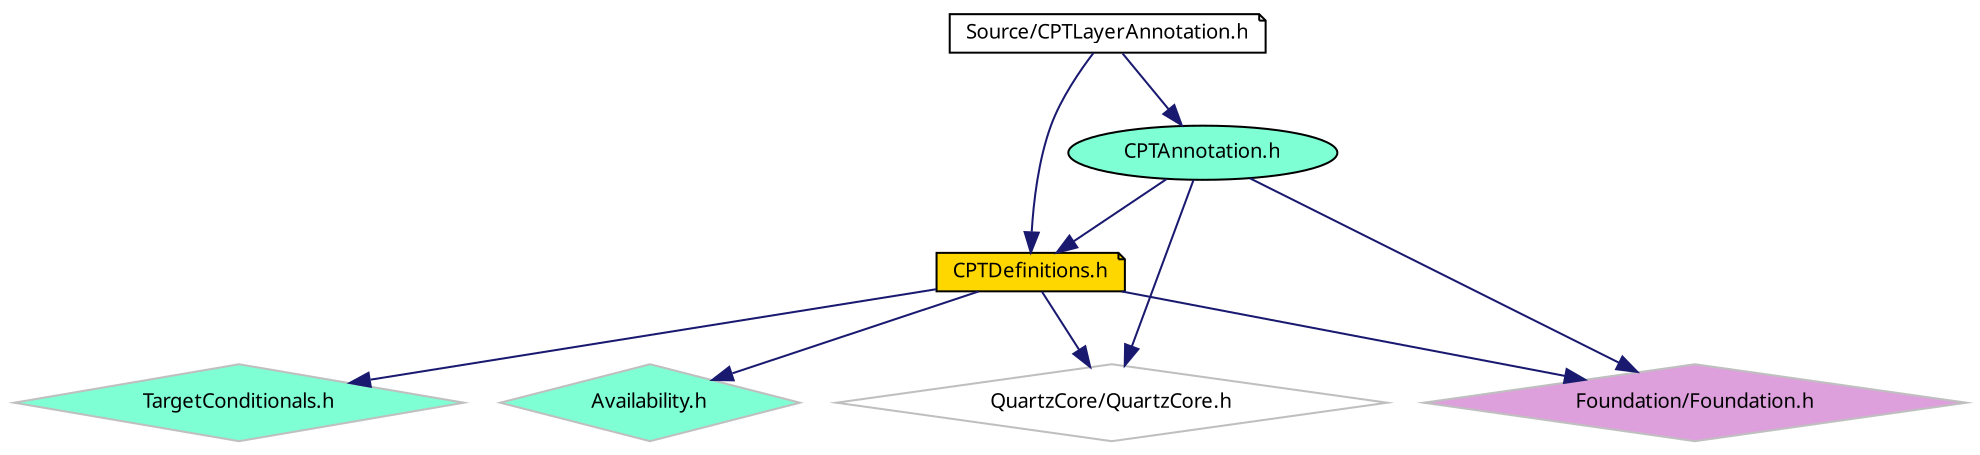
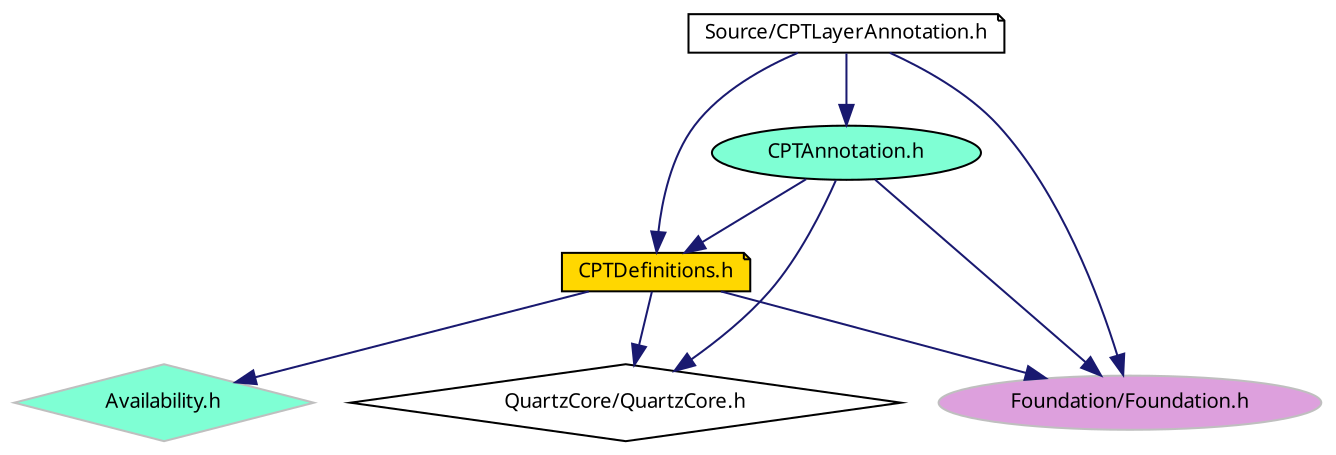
edge "Source/CPTLayerAnnotation.h" -> "Foundation/Foundation.h": added
node "TargetConditionals.h": removed
node "QuartzCore/QuartzCore.h": color grey75 -> black
node "Foundation/Foundation.h": shape diamond -> ellipse
